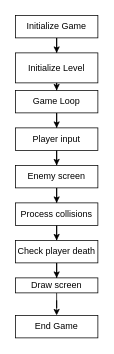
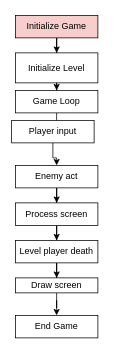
node "Initialize Game": fillcolor #ffffff -> #f8cecc
node "Player input": moved (57, 139) -> (53, 132)
node "Enemy screen": label "Enemy screen" -> "Enemy act"
node "Process collisions": label "Process collisions" -> "Process screen"
node "Check player death": label "Check player death" -> "Level player death"
